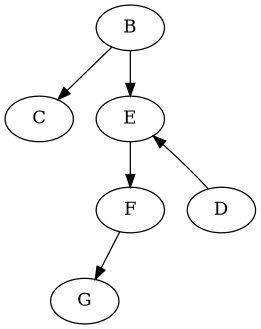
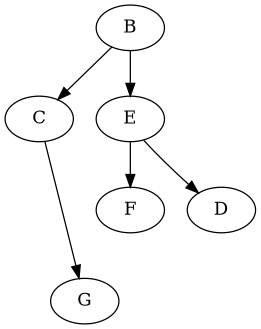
edge "D" -> "E": reversed
edge "F" -> "G": now "C" -> "G"
